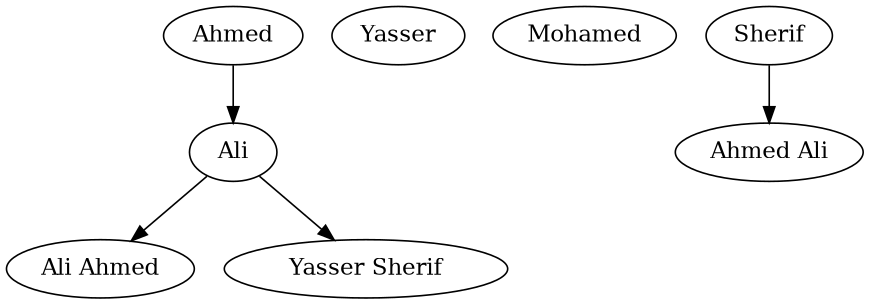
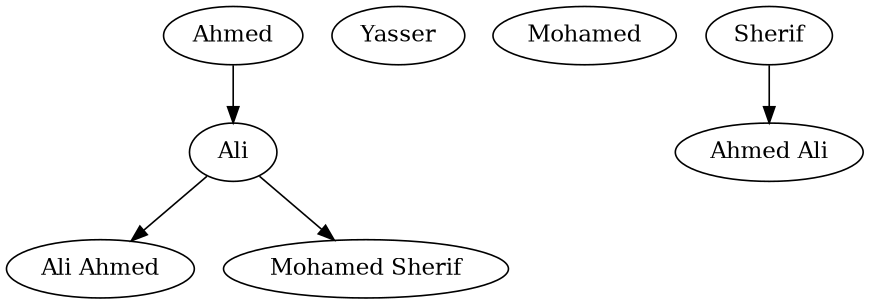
node "Yasser Sherif": label "Yasser Sherif" -> "Mohamed Sherif"
